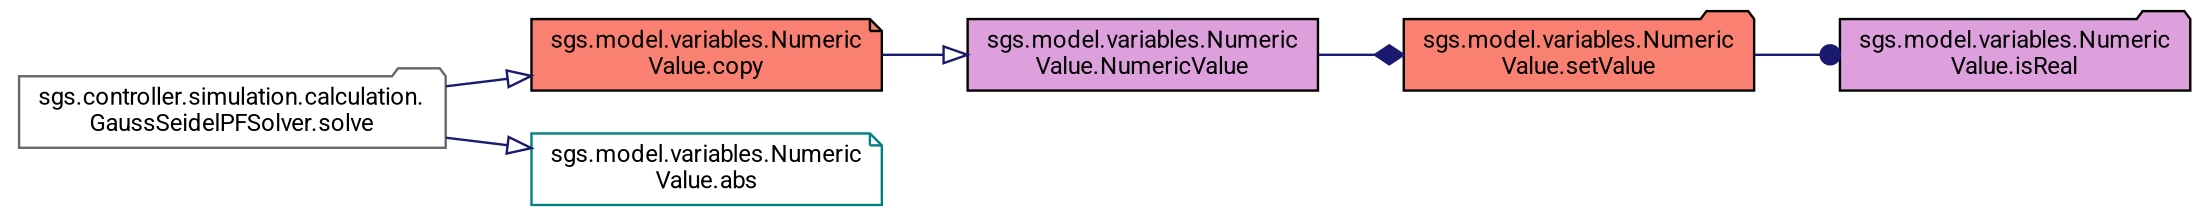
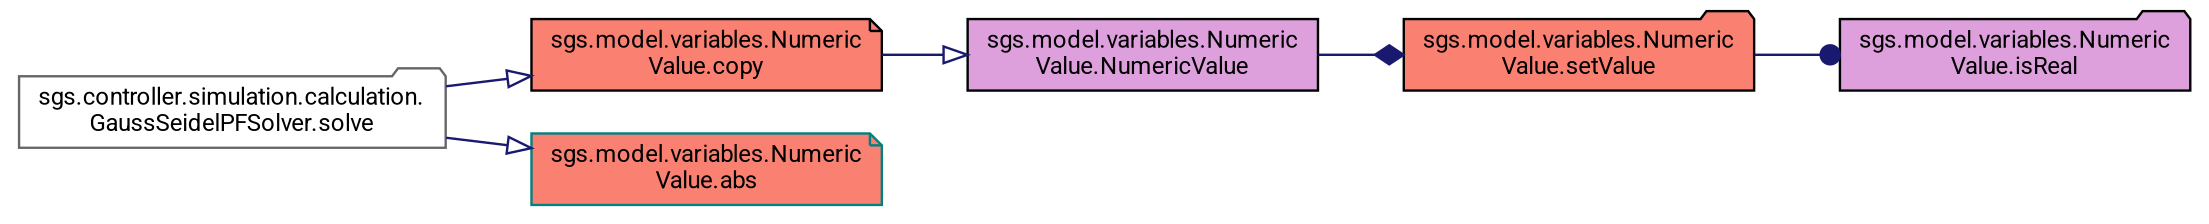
node "sgs.model.variables.Numeric Value.abs": fillcolor white -> salmon
